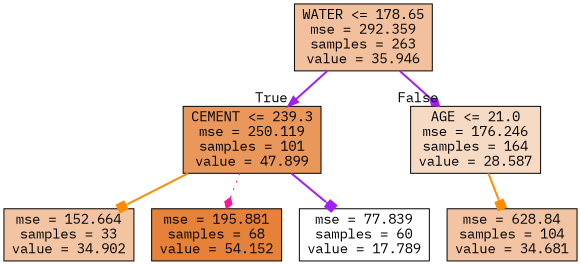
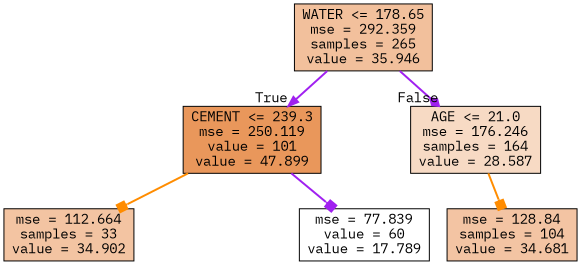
node "WATER <= 178.65 mse = 292.359 samples = 263 value = 35.946": label "WATER <= 178.65 mse = 292.359 samples = 263 value = 35.946" -> "WATER <= 178.65 mse = 292.359 samples = 265 value = 35.946"
node "CEMENT <= 239.3 mse = 250.119 samples = 101 value = 47.899": label "CEMENT <= 239.3 mse = 250.119 samples = 101 value = 47.899" -> "CEMENT <= 239.3 mse = 250.119 value = 101 value = 47.899"
node "mse = 152.664 samples = 33 value = 34.902": label "mse = 152.664 samples = 33 value = 34.902" -> "mse = 112.664 samples = 33 value = 34.902"
node "mse = 195.881 samples = 68 value = 54.152": removed
node "mse = 77.839 samples = 60 value = 17.789": label "mse = 77.839 samples = 60 value = 17.789" -> "mse = 77.839 value = 60 value = 17.789"
node "mse = 628.84 samples = 104 value = 34.681": label "mse = 628.84 samples = 104 value = 34.681" -> "mse = 128.84 samples = 104 value = 34.681"
